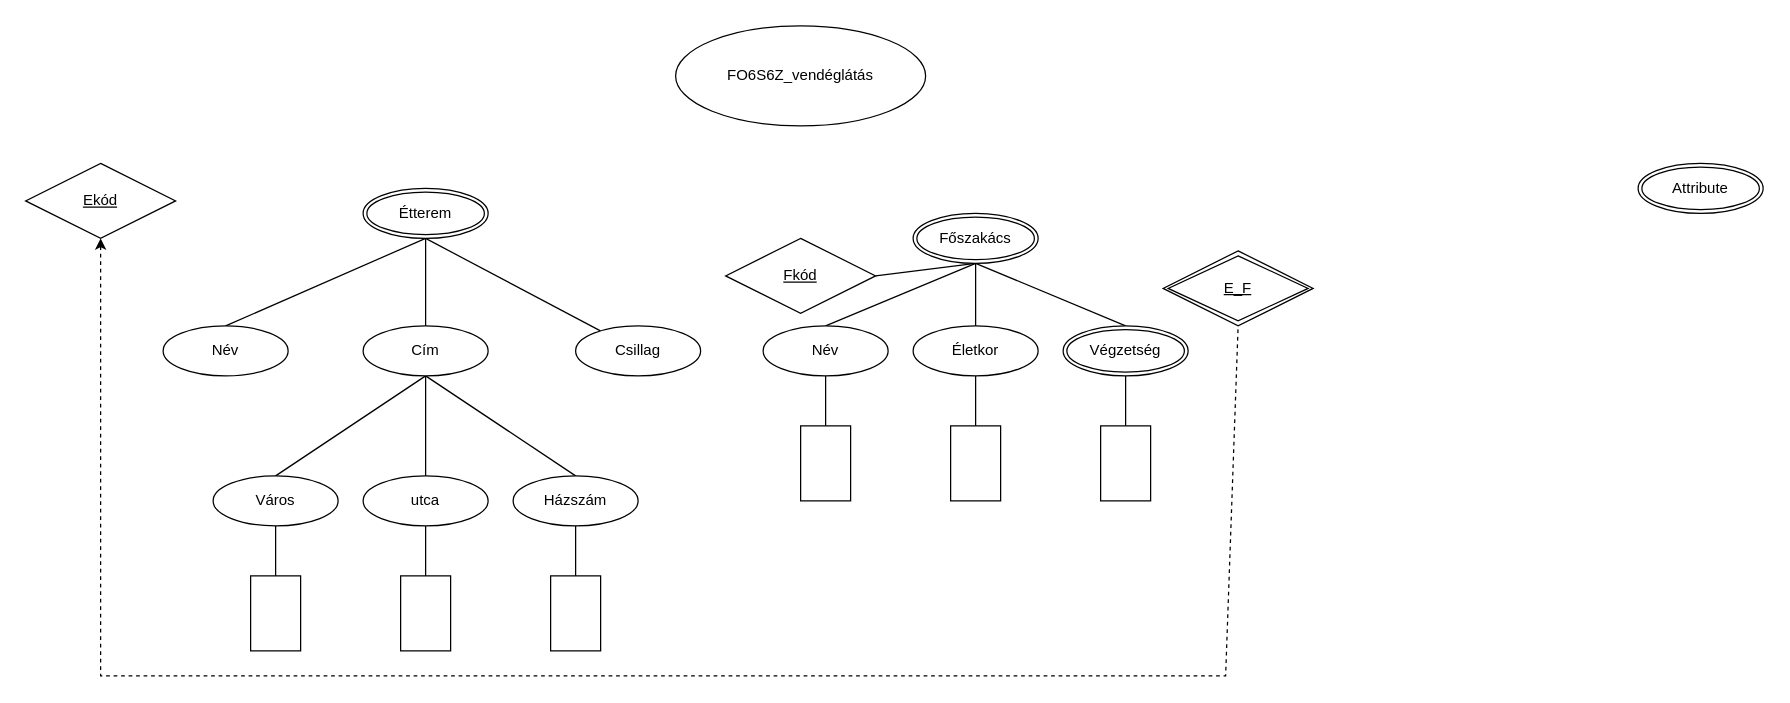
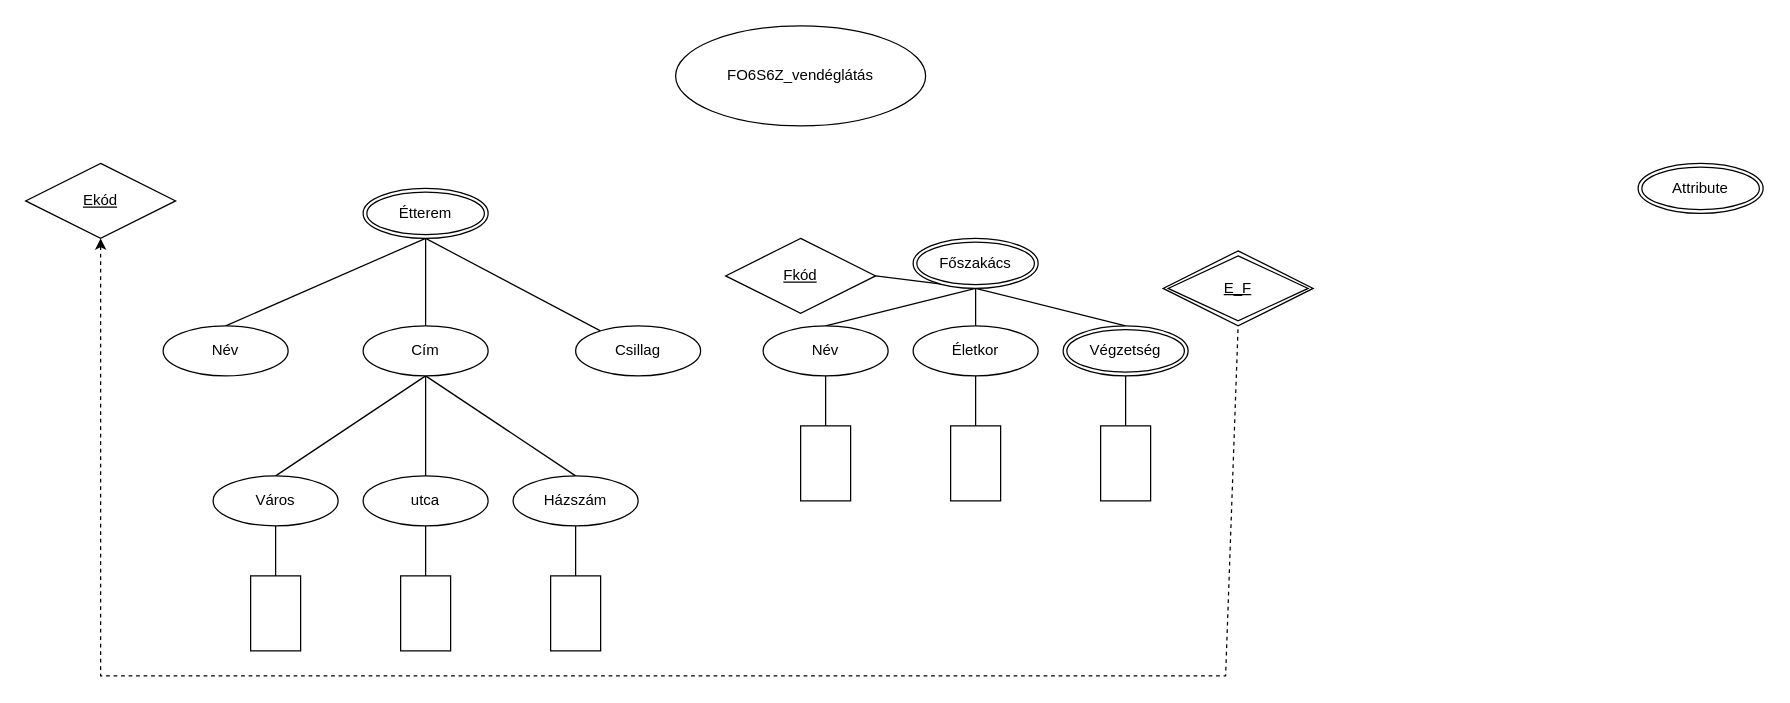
node "Főszakács": moved (976, 238) -> (976, 263)
